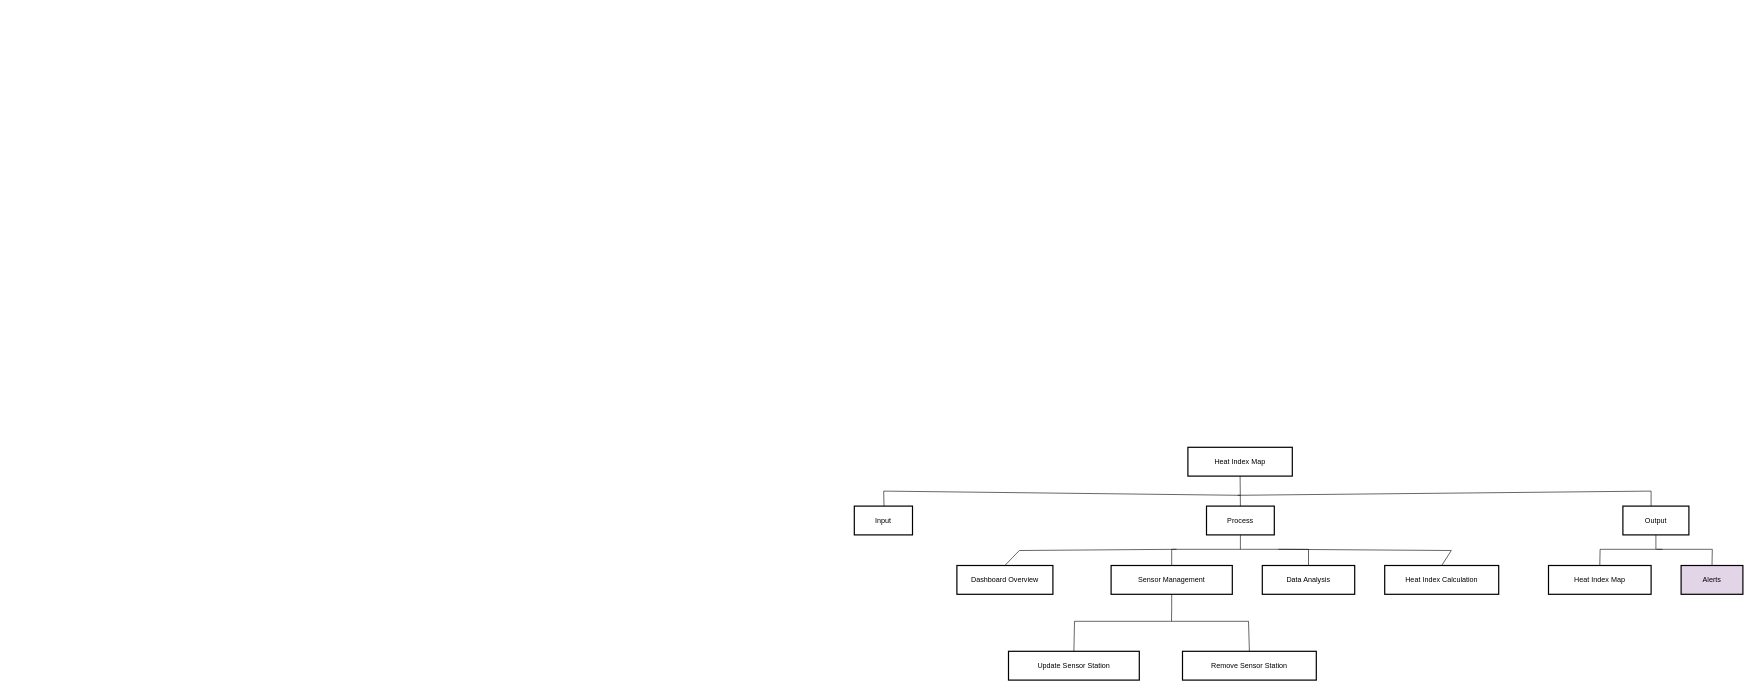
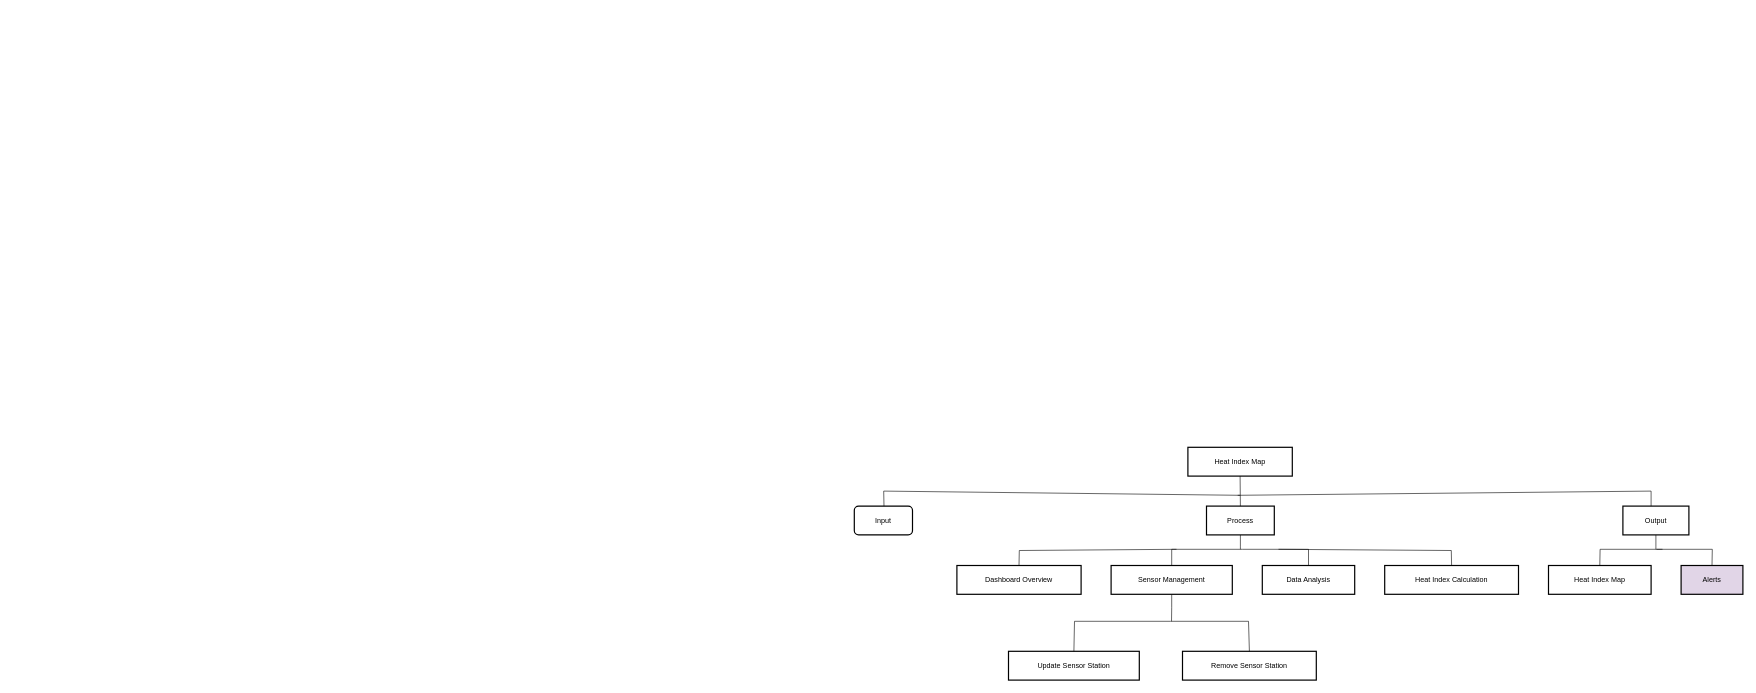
node "Input": shape rectangle -> rounded rectangle
node "Dashboard Overview": size 96x29 -> 124x29
node "Heat Index Calculation": size 114x29 -> 134x29
